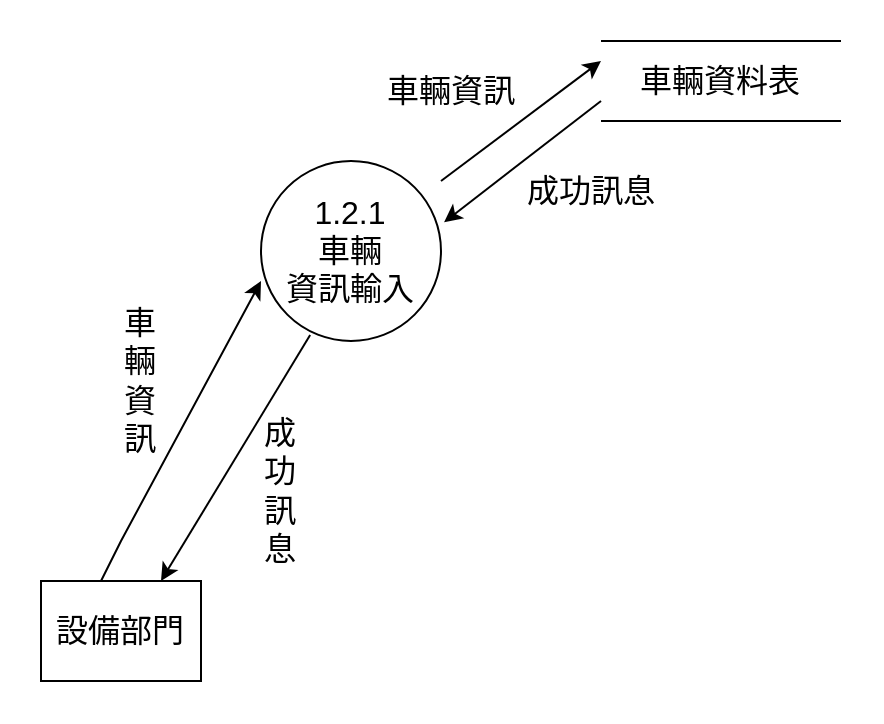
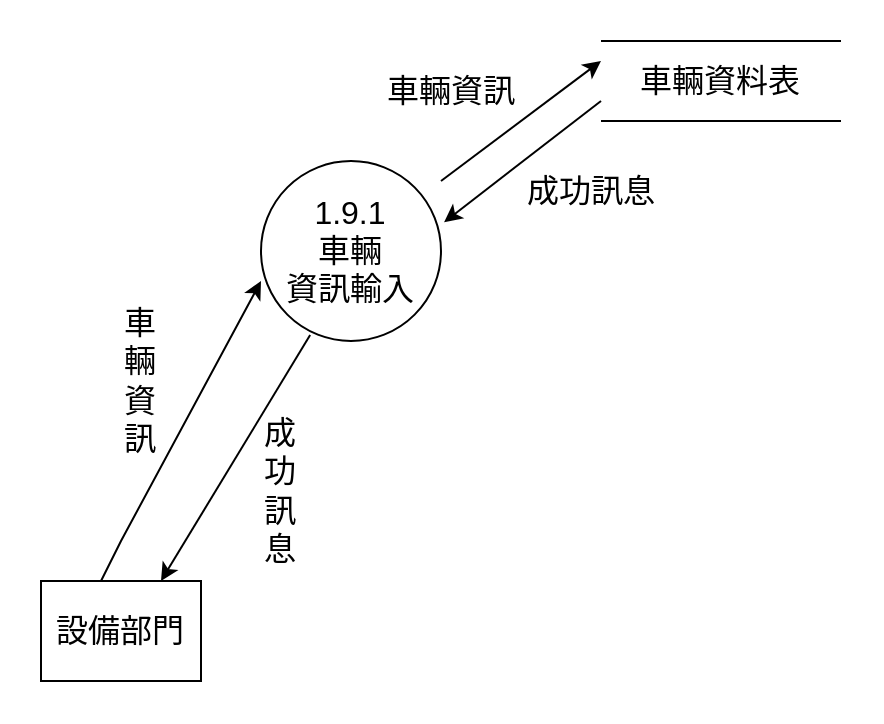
node "1.2.1 車輛 資訊輸入": label "1.2.1 車輛 資訊輸入" -> "1.9.1 車輛 資訊輸入"
